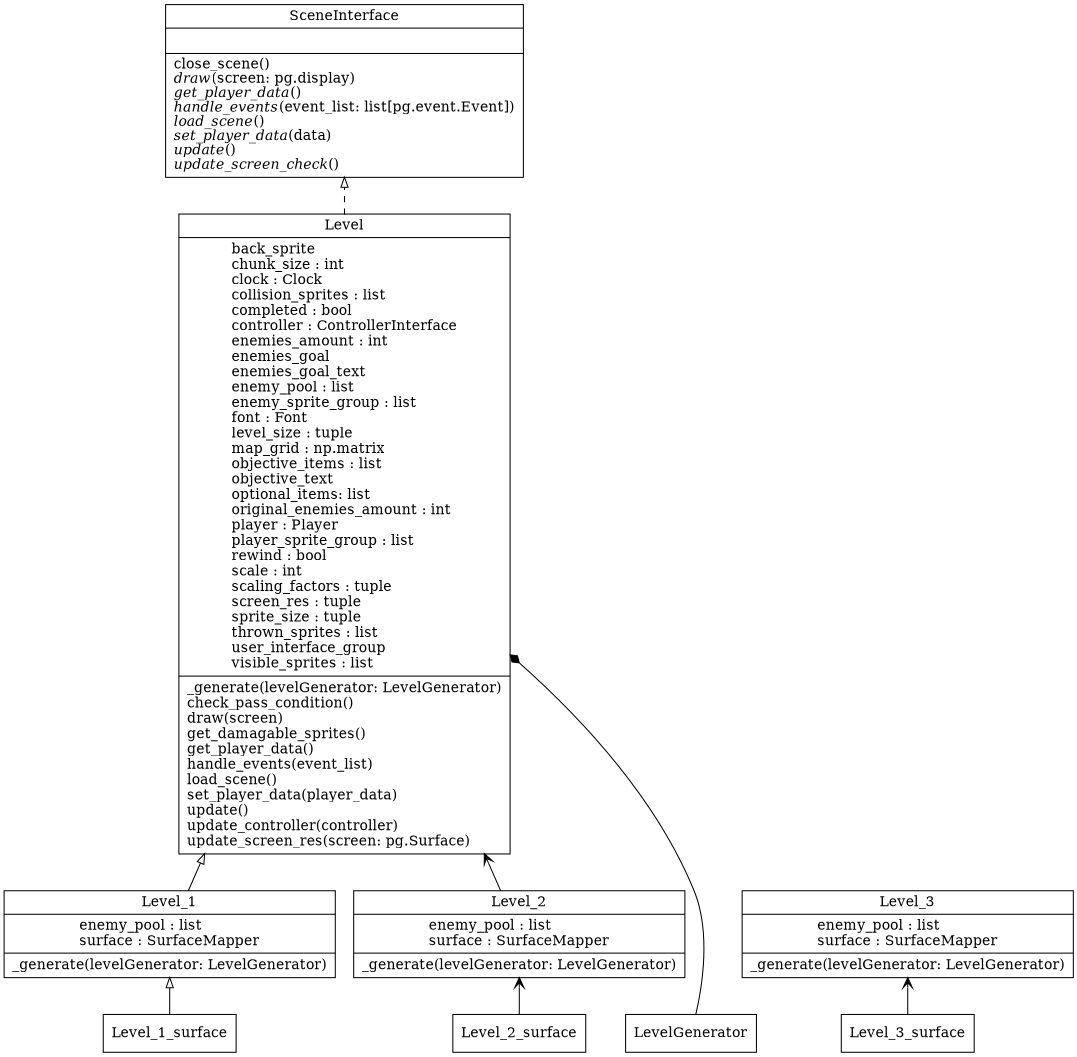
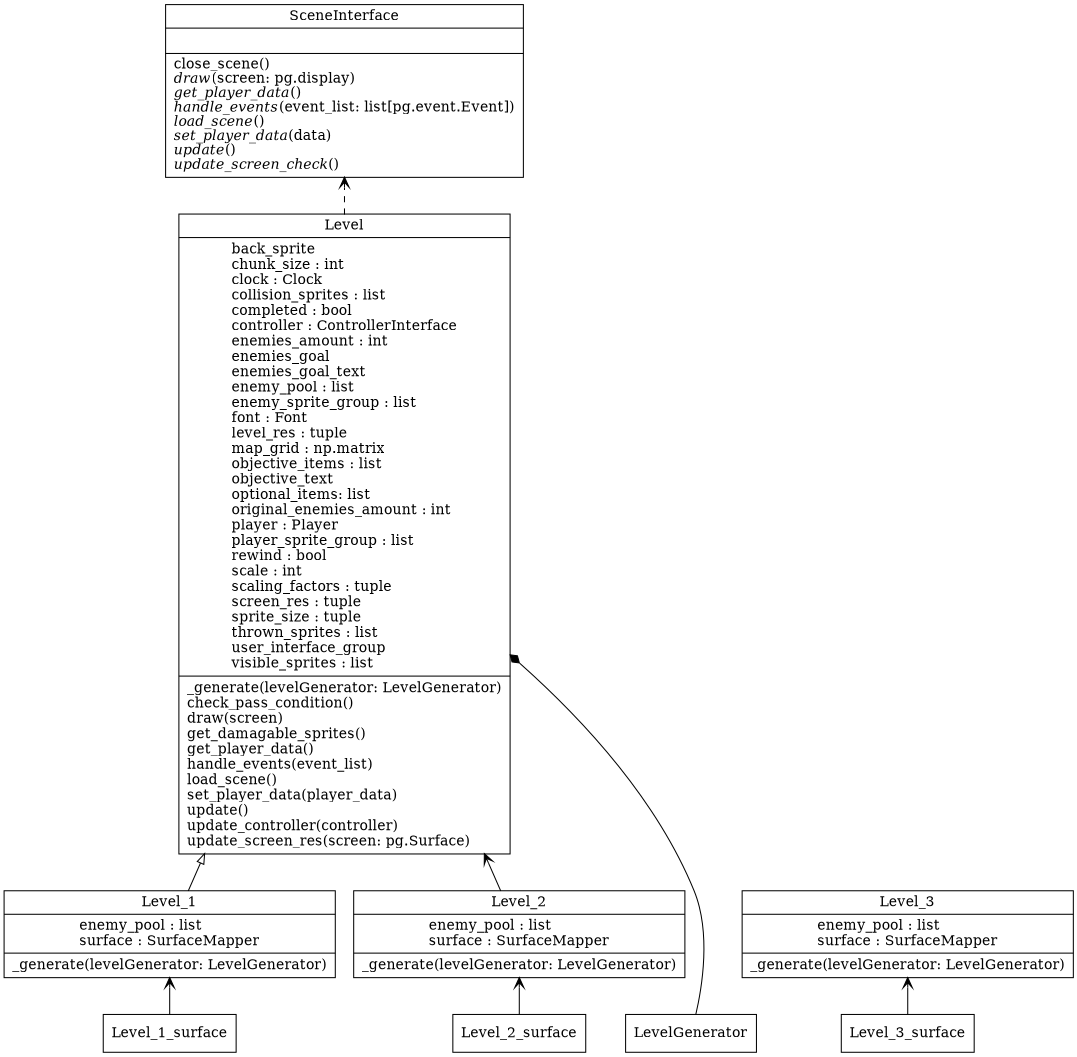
edge "Level" -> "SceneInterface": arrowhead empty -> open
node "Level": text "level_size : tuple" -> "level_res : tuple"
edge "Level_1_surface" -> "Level_1": arrowhead empty -> open
